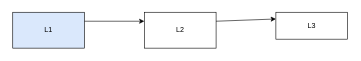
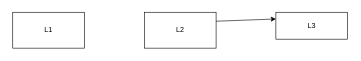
edge "L1" -> "L2": removed
node "L1": fillcolor #dae8fc -> #ffffff
